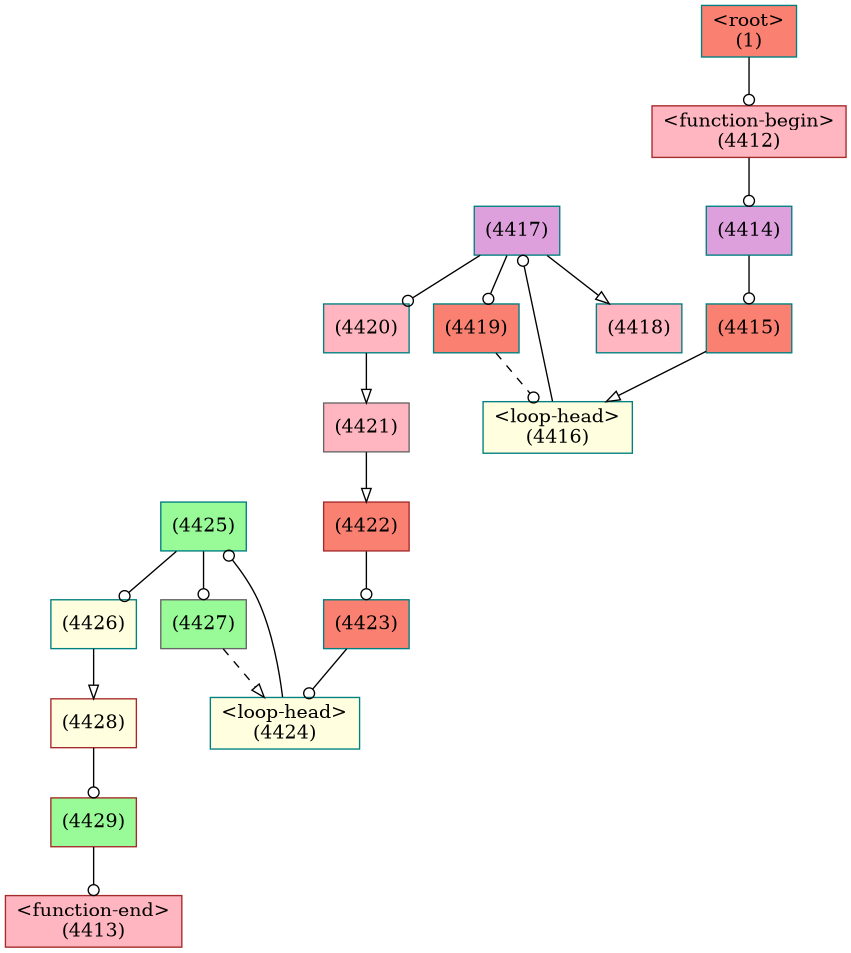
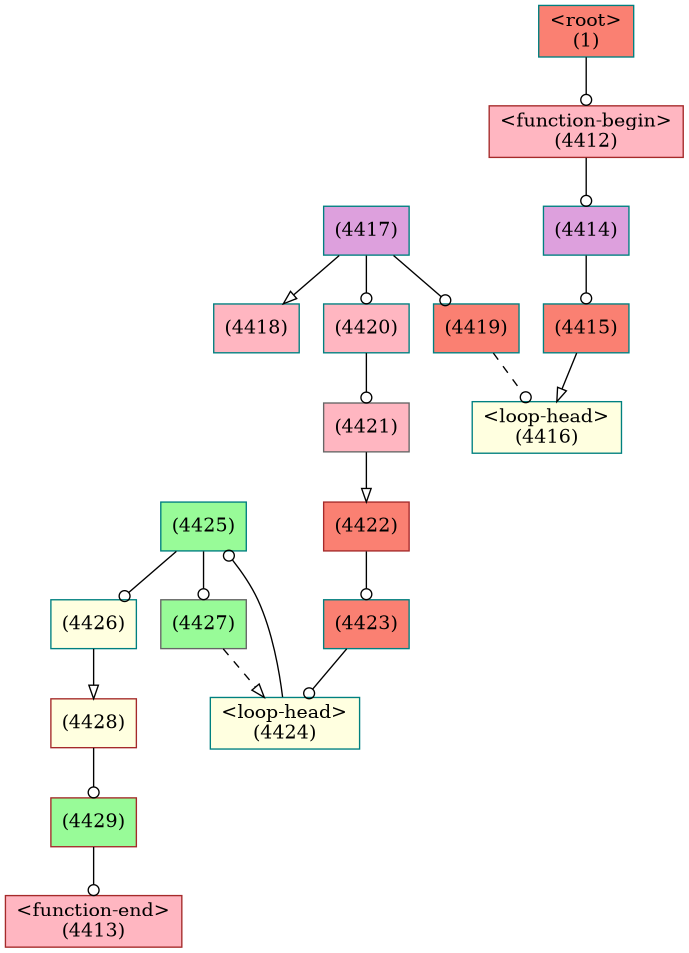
edge "<loop-head> (4416)" -> "(4417)": removed
edge "(4420)" -> "(4421)": arrowhead onormal -> odot
